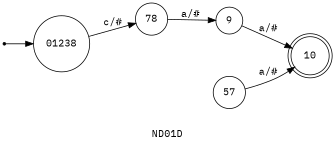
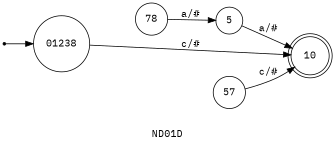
node "9": label "9" -> "5"
edge "01238" -> "78": now "01238" -> "10"
edge "57" -> "10": label "a/#" -> "c/#"
